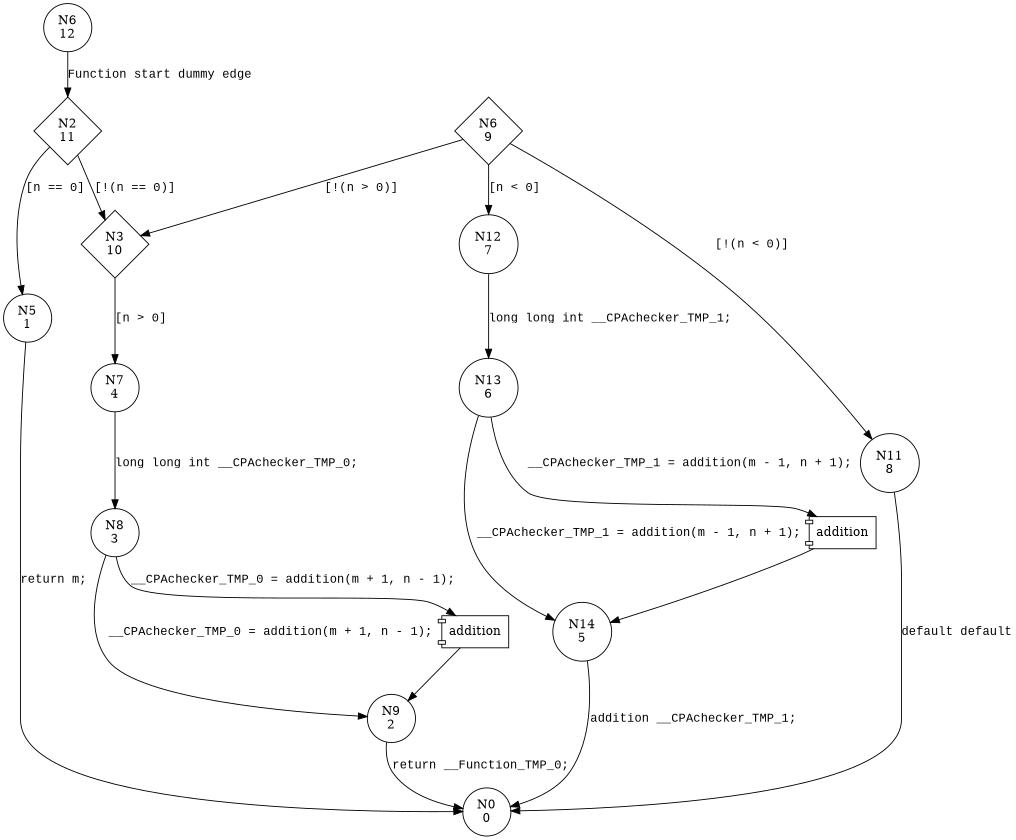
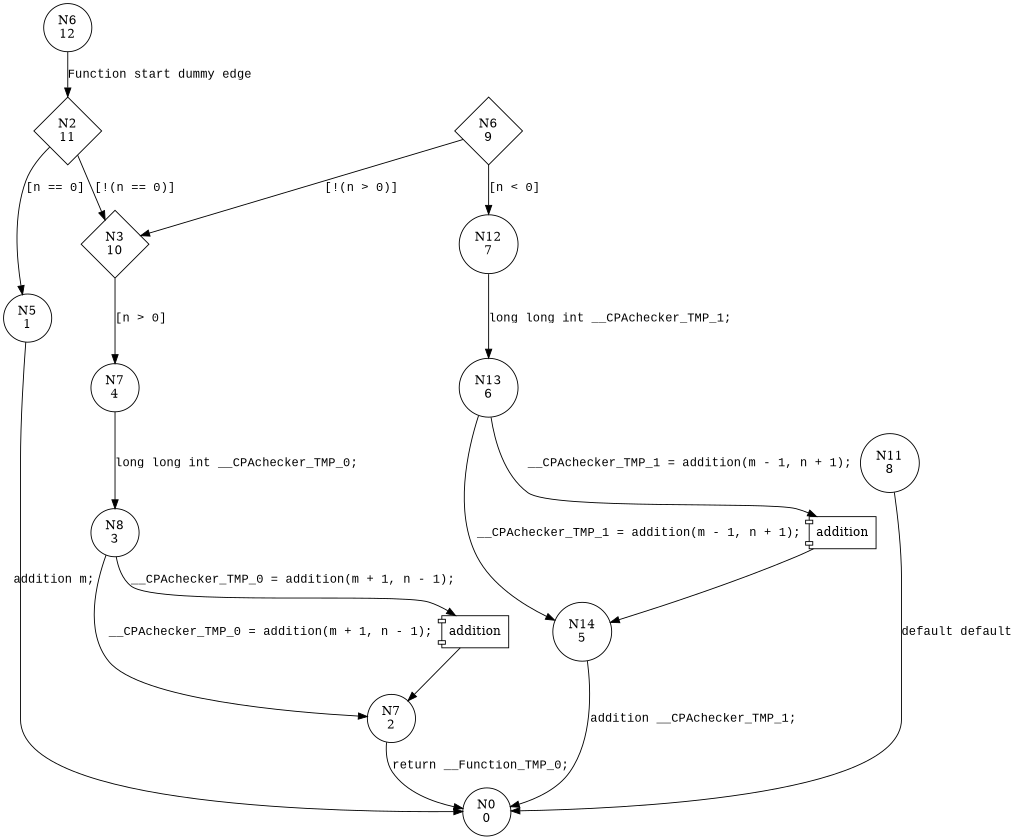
edge "N6 9" -> "N11 8": removed, label "[!(n < 0)]"
edge "N5 1" -> "N0 0": label "return m;" -> "addition m;"
node "N9 2": label "N9 2" -> "N7 2"
